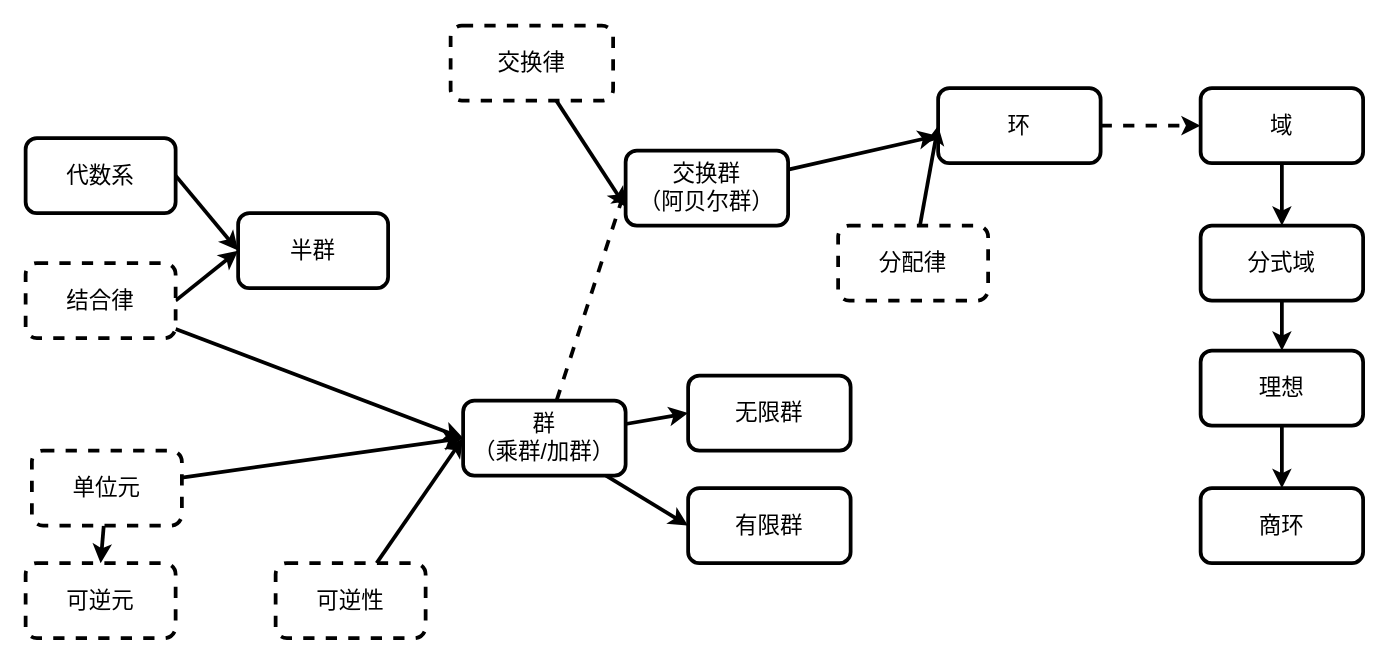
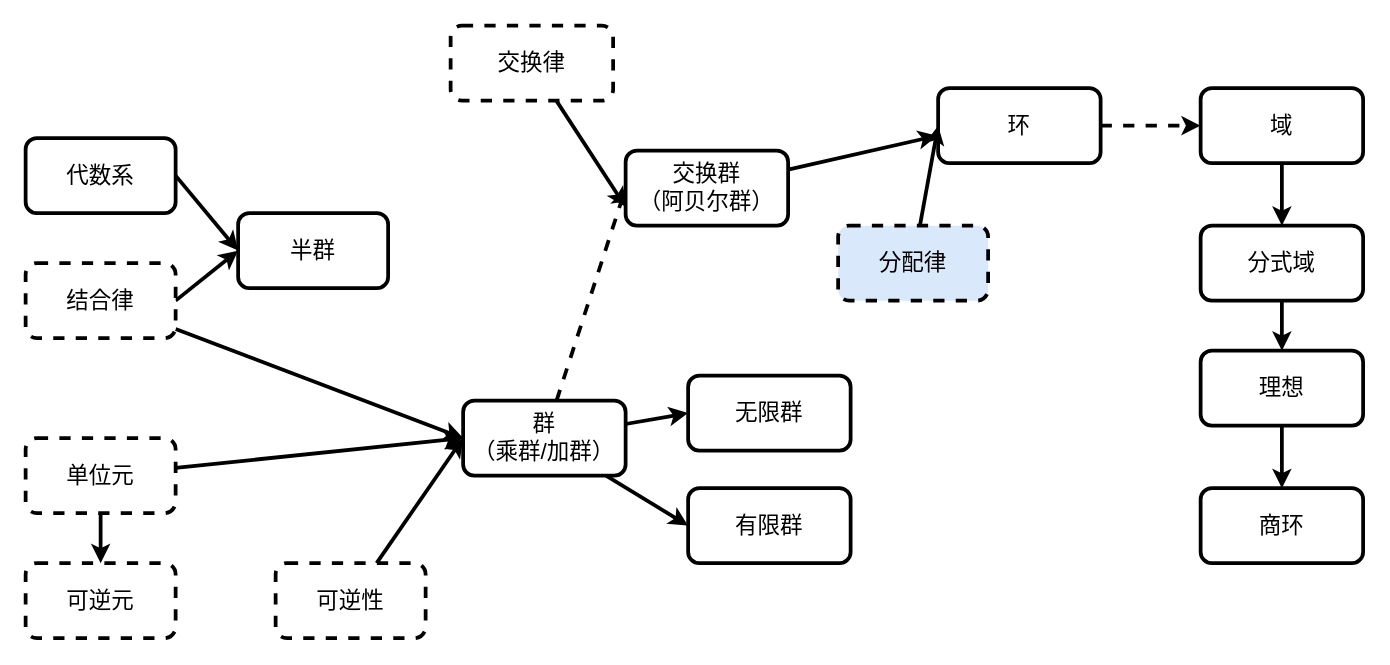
node "分配律": fillcolor #ffffff -> #dae8fc
node "单位元": moved (107, 488) -> (101, 476)
